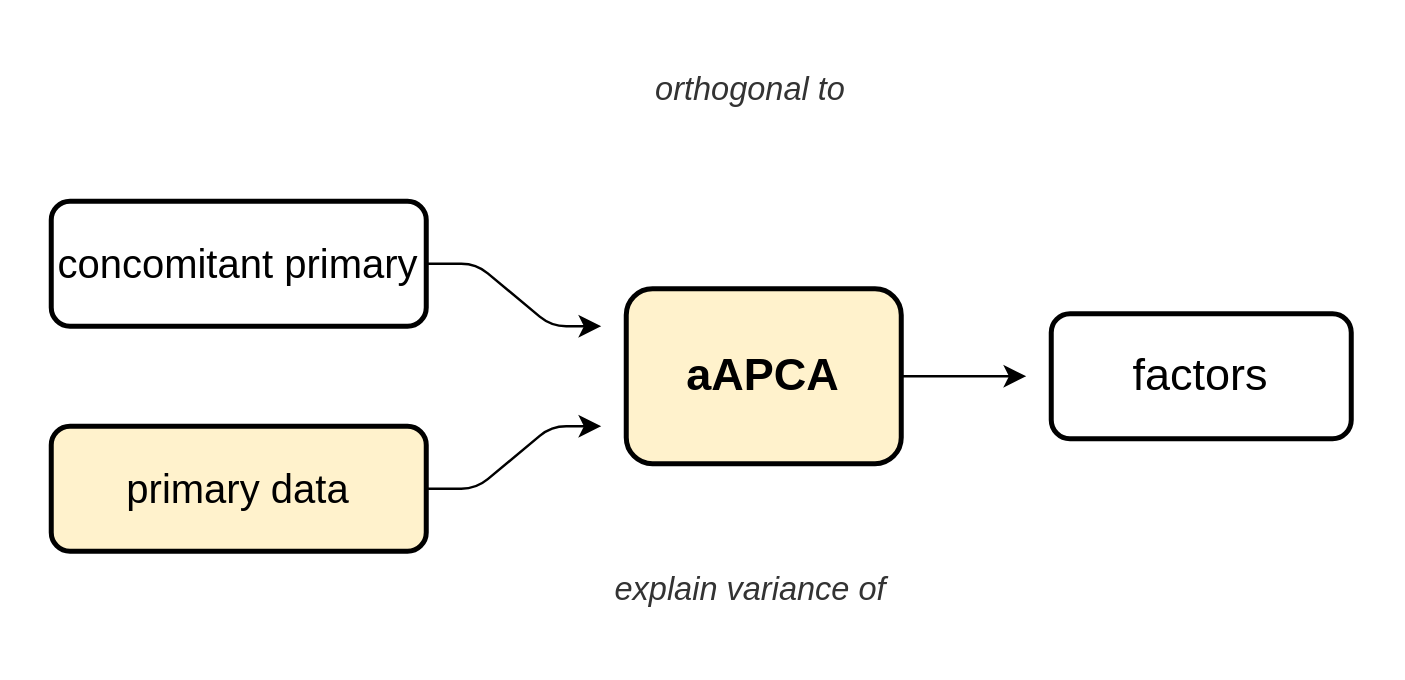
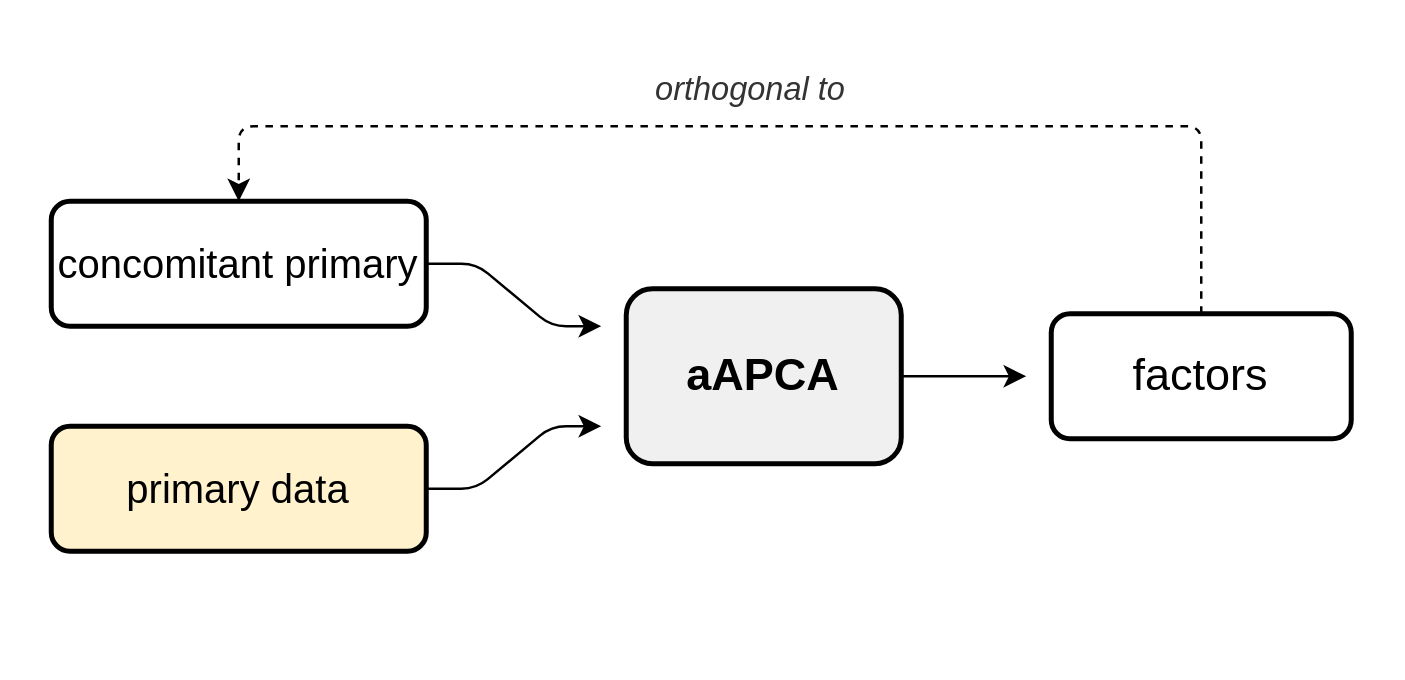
edge "factors" -> "concomitant primary": added
node "aAPCA": fillcolor #fff2cc -> #f0f0f0
node "explain variance of": removed
